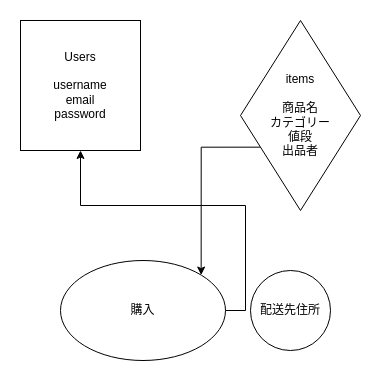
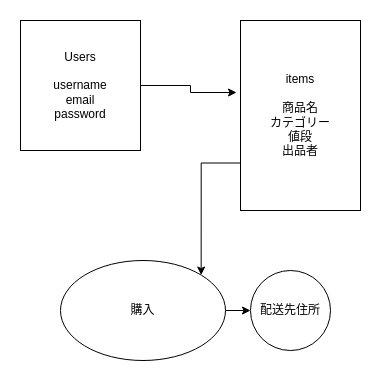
edge "Users username email password" -> "items 商品名 カテゴリー 値段 出品者": added
node "items 商品名 カテゴリー 値段 出品者": shape diamond -> rectangle
edge "購入" -> "Users username email password": now "購入" -> "配送先住所"
